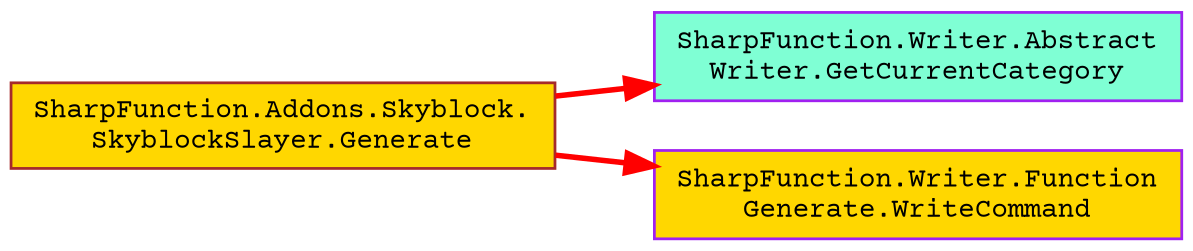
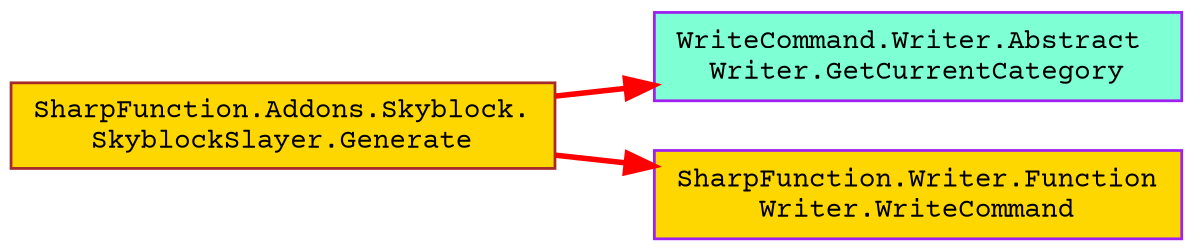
node "SharpFunction.Writer.Abstract Writer.GetCurrentCategory": label "SharpFunction.Writer.Abstract Writer.GetCurrentCategory" -> "WriteCommand.Writer.Abstract Writer.GetCurrentCategory"
node "SharpFunction.Writer.Function Generate.WriteCommand": label "SharpFunction.Writer.Function Generate.WriteCommand" -> "SharpFunction.Writer.Function Writer.WriteCommand"
